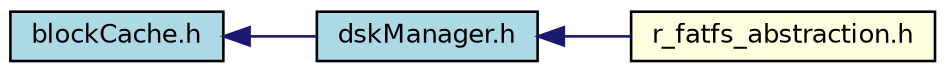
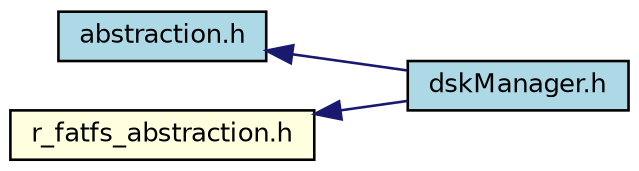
node "blockCache.h": label "blockCache.h" -> "abstraction.h"
edge "r_fatfs_abstraction.h" -> "dskManager.h": reversed
